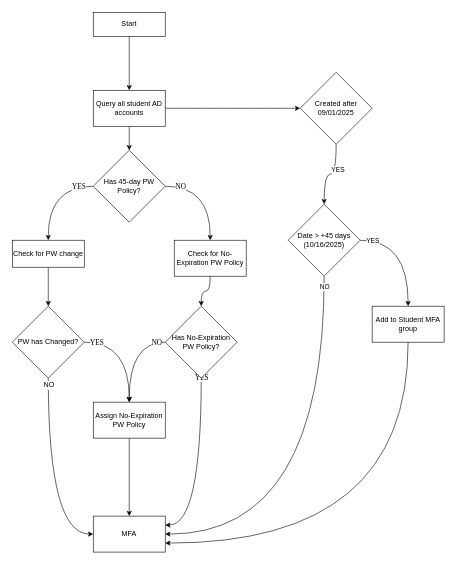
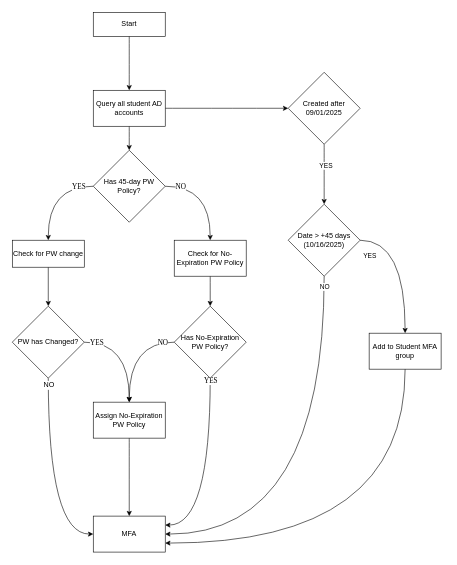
node "Created after 09/01/2025": moved (336, 108) -> (324, 108)
node "Add to Student MFA group": moved (408, 324) -> (405, 351)
node "Has No-Expiration PW Policy?": moved (201, 342) -> (210, 342)
